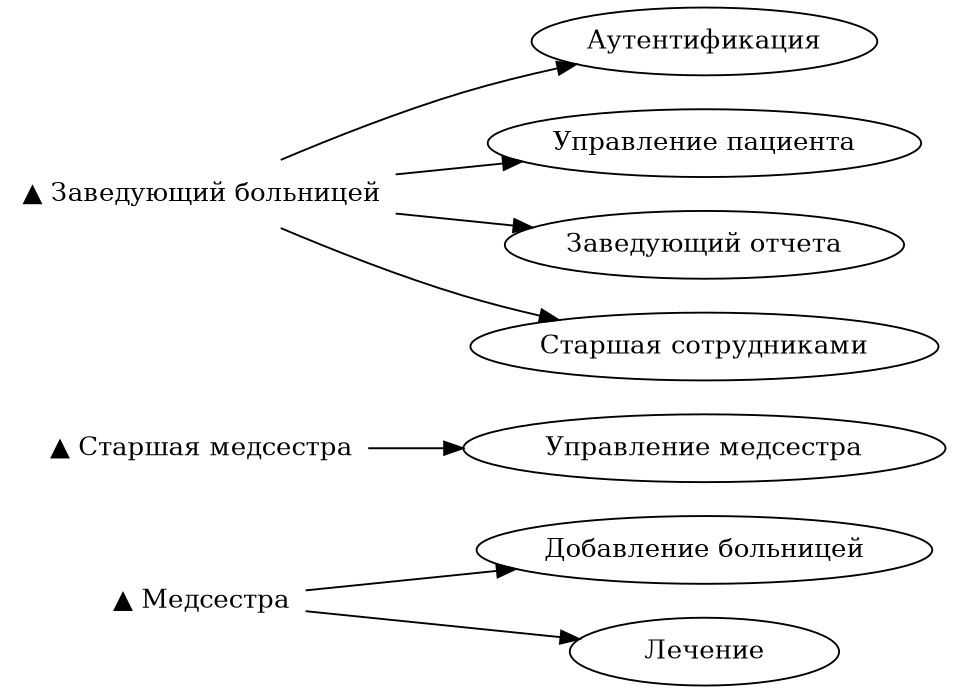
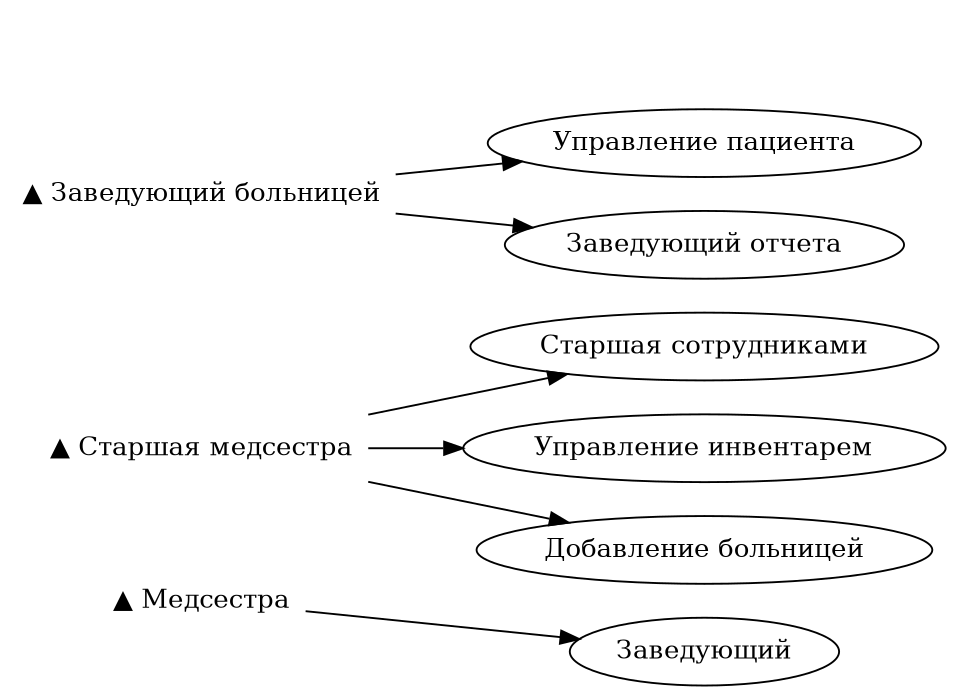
node "Аутентификация": removed
edge "▲ Заведующий больницей" -> "Старшая сотрудниками": now "▲ Старшая медсестра" -> "Старшая сотрудниками"
node "Управление медсестра": label "Управление медсестра" -> "Управление инвентарем"
edge "▲ Медсестра" -> "Добавление больницей": now "▲ Старшая медсестра" -> "Добавление больницей"
node "Лечение": label "Лечение" -> "Заведующий"
